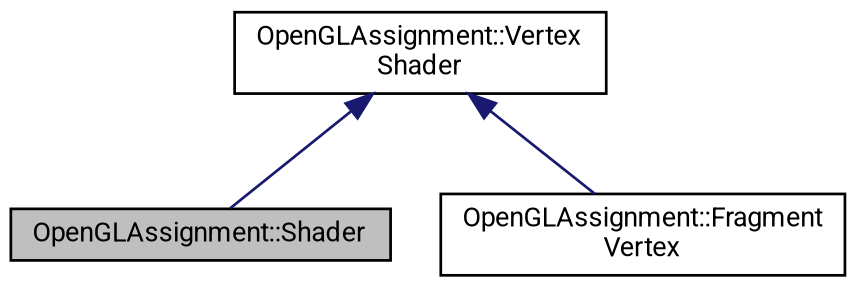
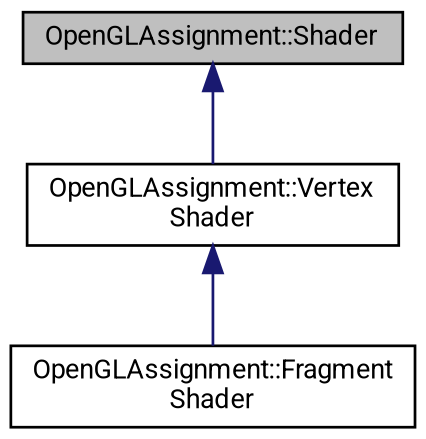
edge "OpenGLAssignment::Shader" -> "OpenGLAssignment::Vertex Shader": reversed
node "OpenGLAssignment::Fragment Vertex": label "OpenGLAssignment::Fragment Vertex" -> "OpenGLAssignment::Fragment Shader"
